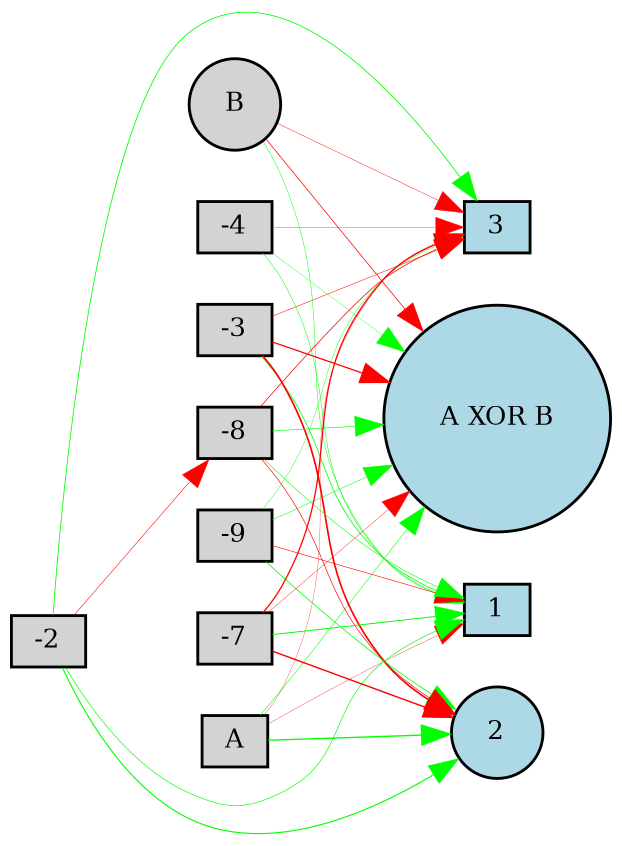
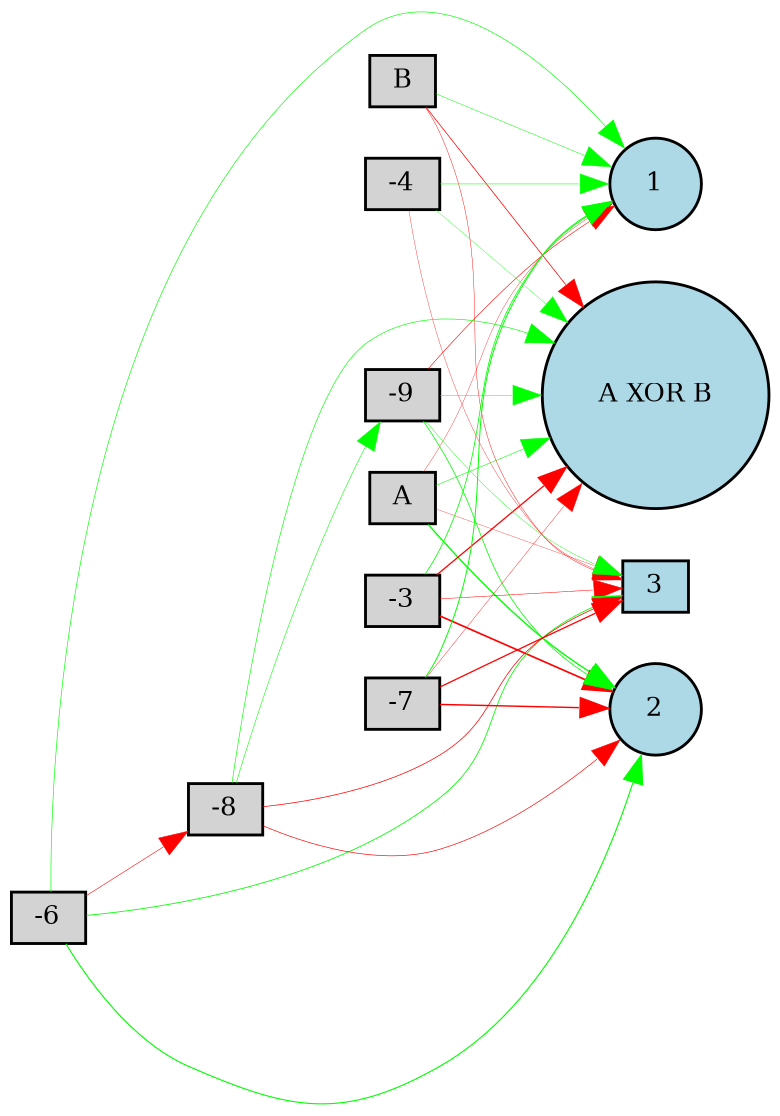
node "B": shape circle -> box
edge "-8" -> "1": now "-8" -> "-9"
node "1": shape box -> circle
node "-2": label "-2" -> "-6"
